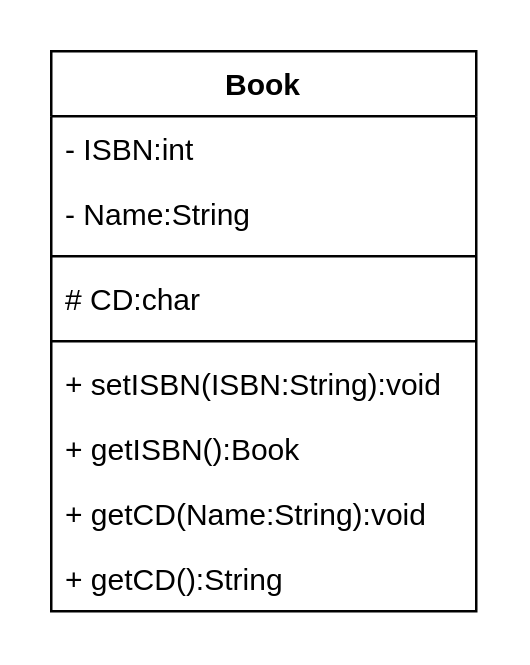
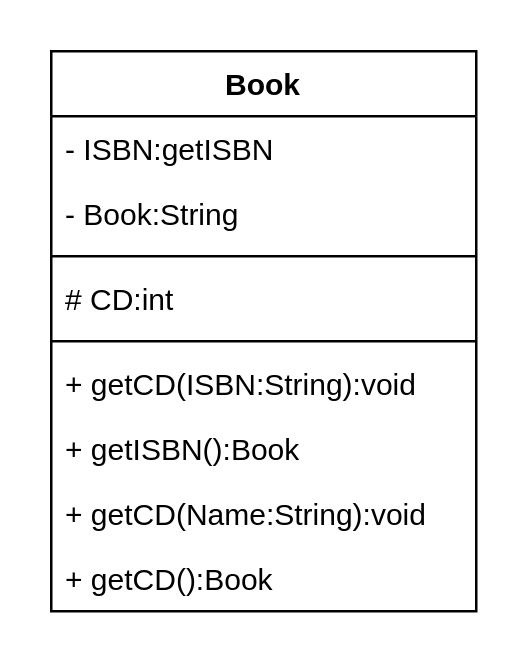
node "- ISBN:int": label "- ISBN:int" -> "- ISBN:getISBN"
node "- Name:String": label "- Name:String" -> "- Book:String"
node "# CD:char": label "# CD:char" -> "# CD:int"
node "+ setISBN(ISBN:String):void": label "+ setISBN(ISBN:String):void" -> "+ getCD(ISBN:String):void"
node "+ getCD():String": label "+ getCD():String" -> "+ getCD():Book"
